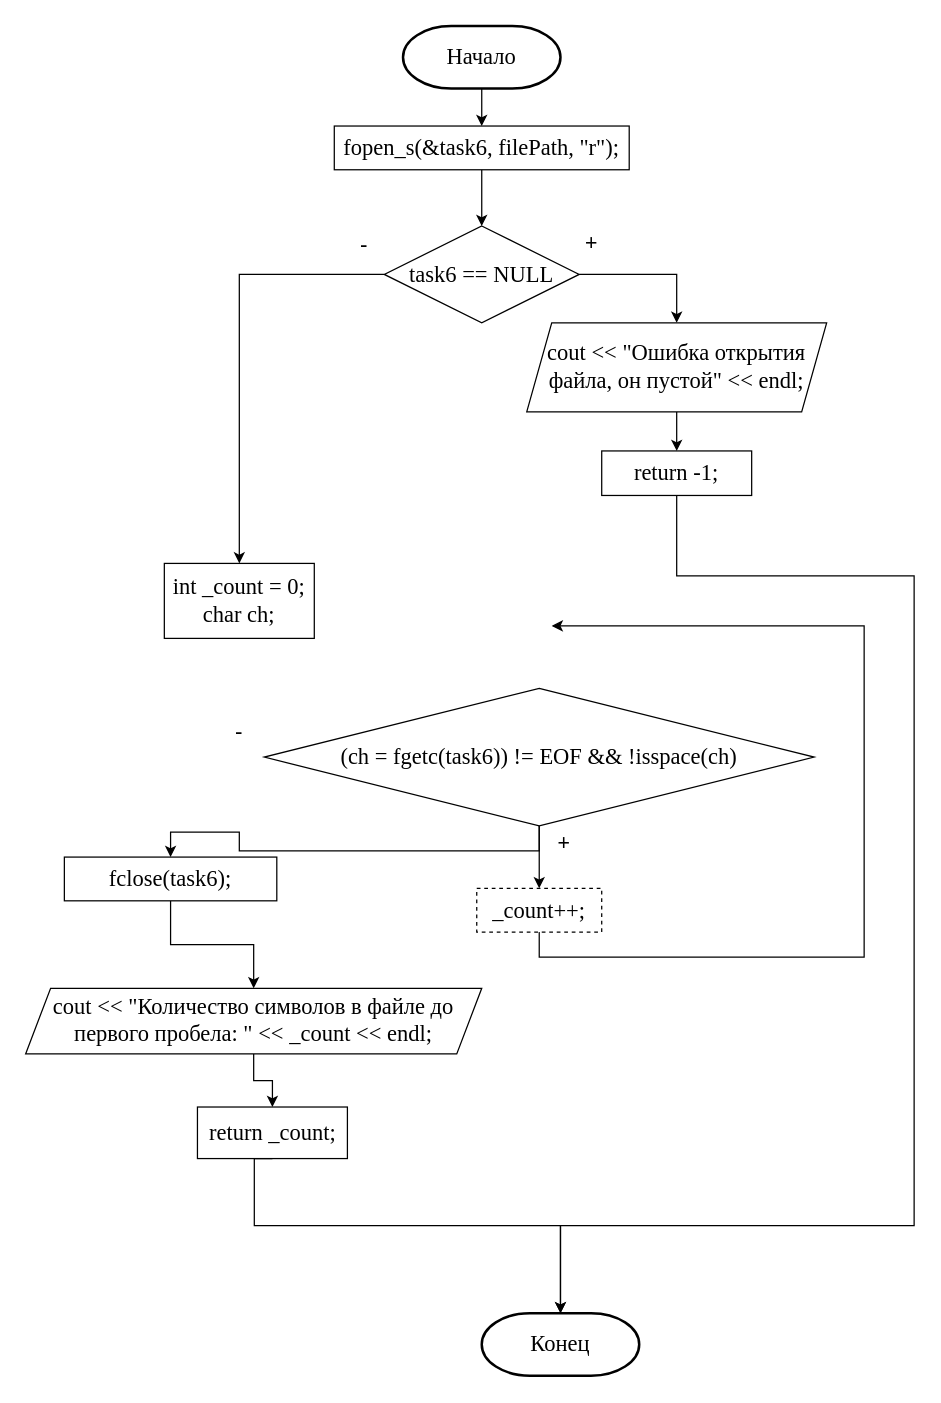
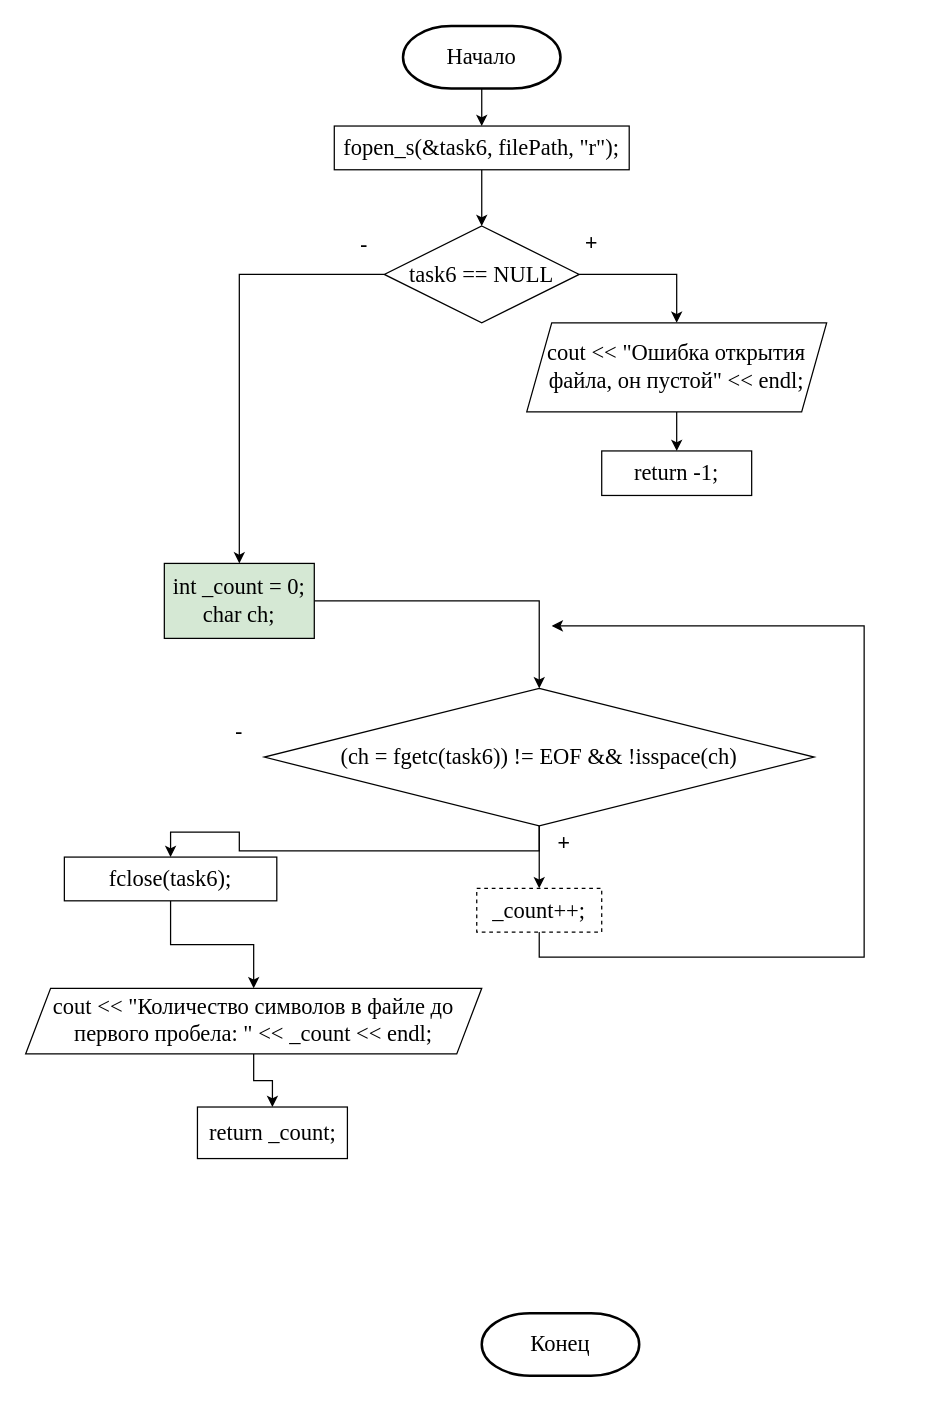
node "int _count = 0; char ch;": fillcolor #ffffff -> #d5e8d4
edge "int _count = 0; char ch;" -> "(ch = fgetc(task6)) != EOF && !isspace(ch)": added
edge "return -1;" -> "Конец": removed
edge "return _count;" -> "Конец": removed
